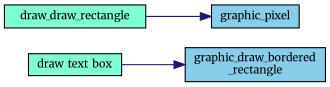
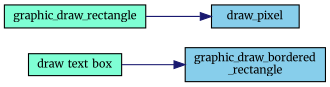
node "draw_draw_rectangle": label "draw_draw_rectangle" -> "graphic_draw_rectangle"
node "graphic_pixel": label "graphic_pixel" -> "draw_pixel"
